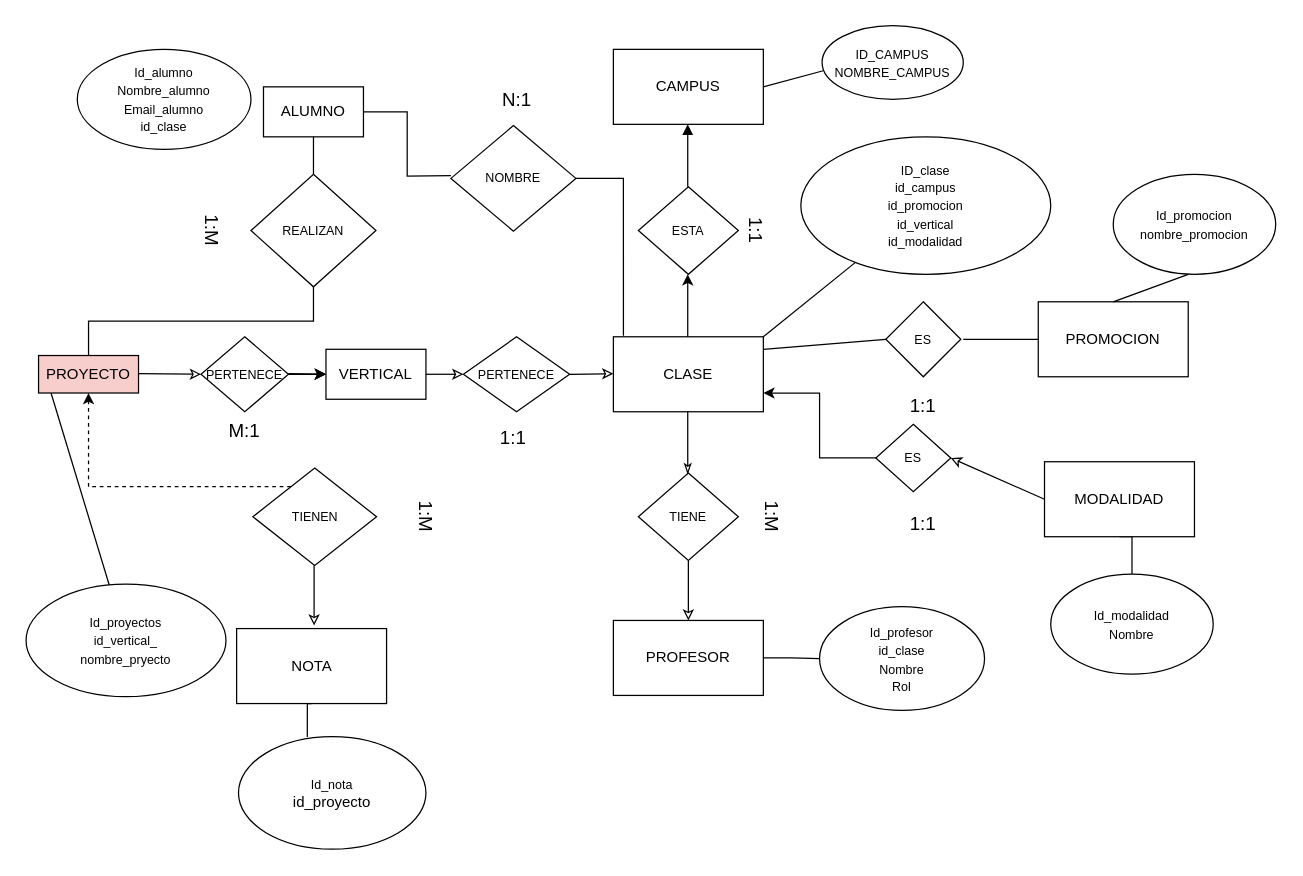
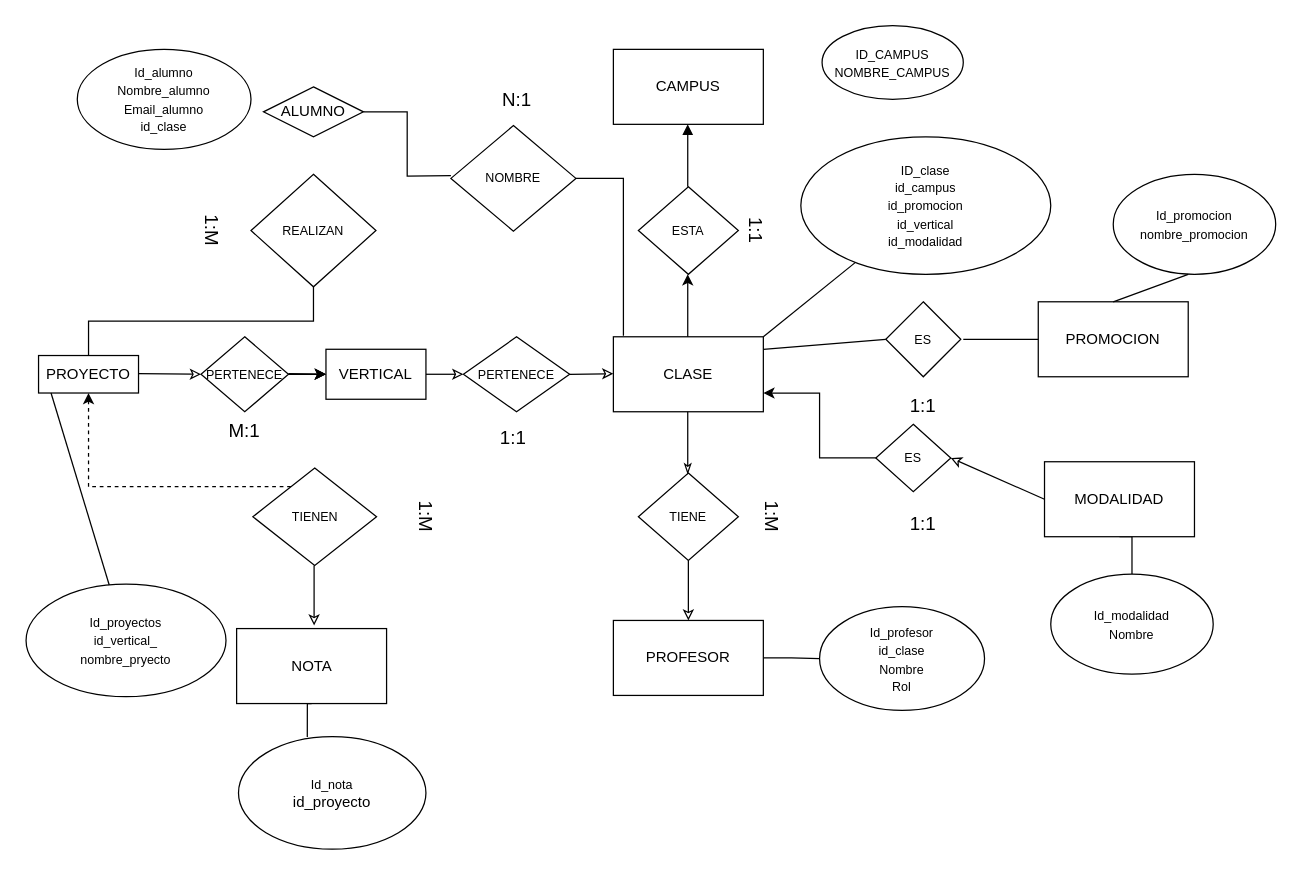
edge "ID_CAMPUS NOMBRE_CAMPUS" -- "CAMPUS": removed
node "ALUMNO": shape rectangle -> diamond
edge "ALUMNO" -- "REALIZAN": removed
node "PROYECTO": fillcolor #f8cecc -> #ffffff
